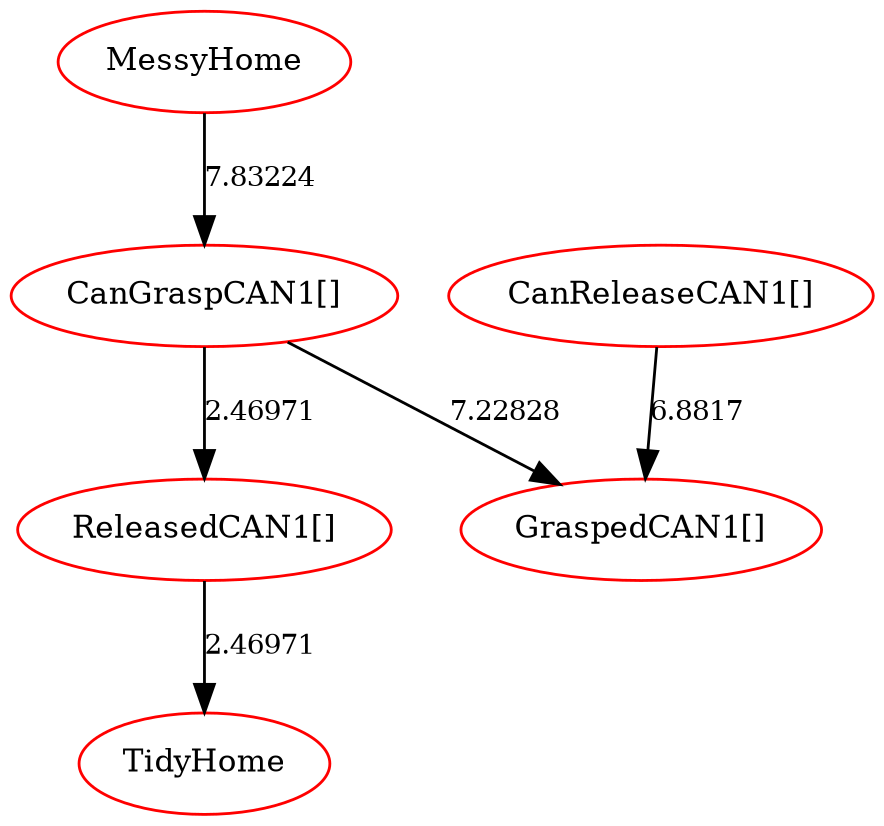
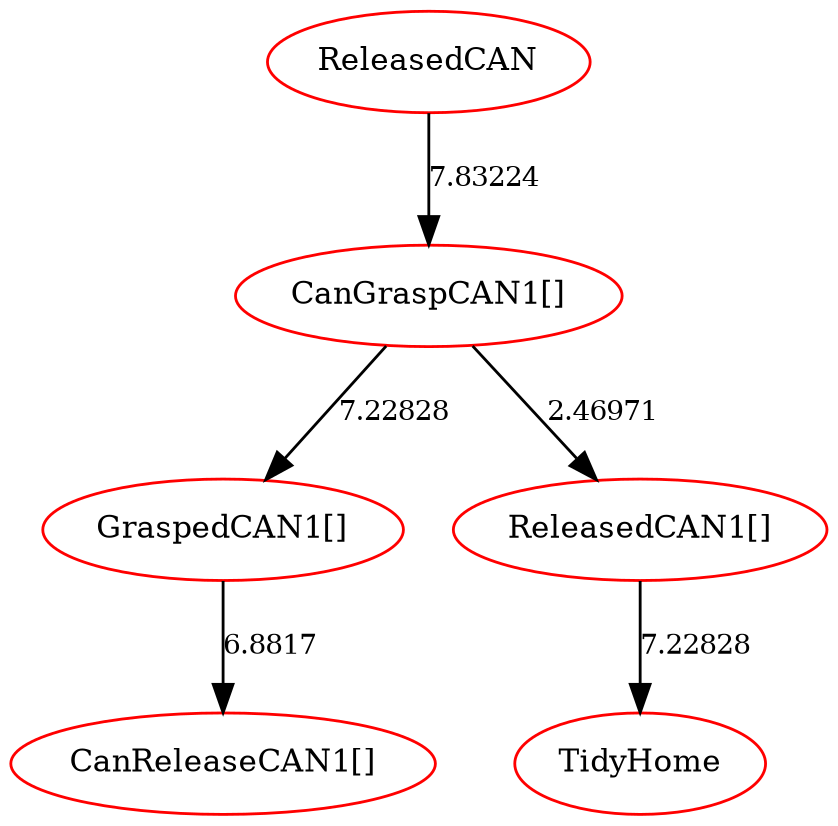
node "MessyHome": label "MessyHome" -> "ReleasedCAN"
edge "CanReleaseCAN1[]" -> "GraspedCAN1[]": reversed
edge "ReleasedCAN1[]" -> "TidyHome": label "2.46971" -> "7.22828"
